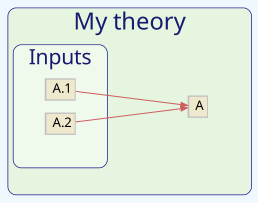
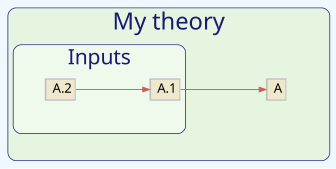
edge "A.2" -> "A": now "A.2" -> "A.1"
